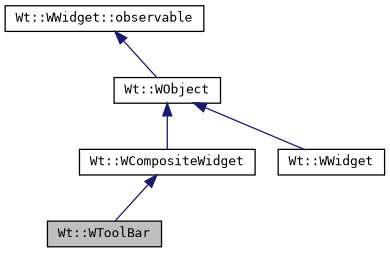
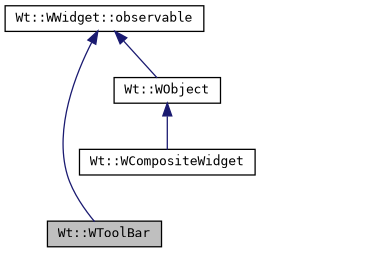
node "Wt::WWidget": removed
edge "Wt::WToolBar" -> "Wt::WCompositeWidget": now "Wt::WToolBar" -> "Wt::WWidget::observable"
